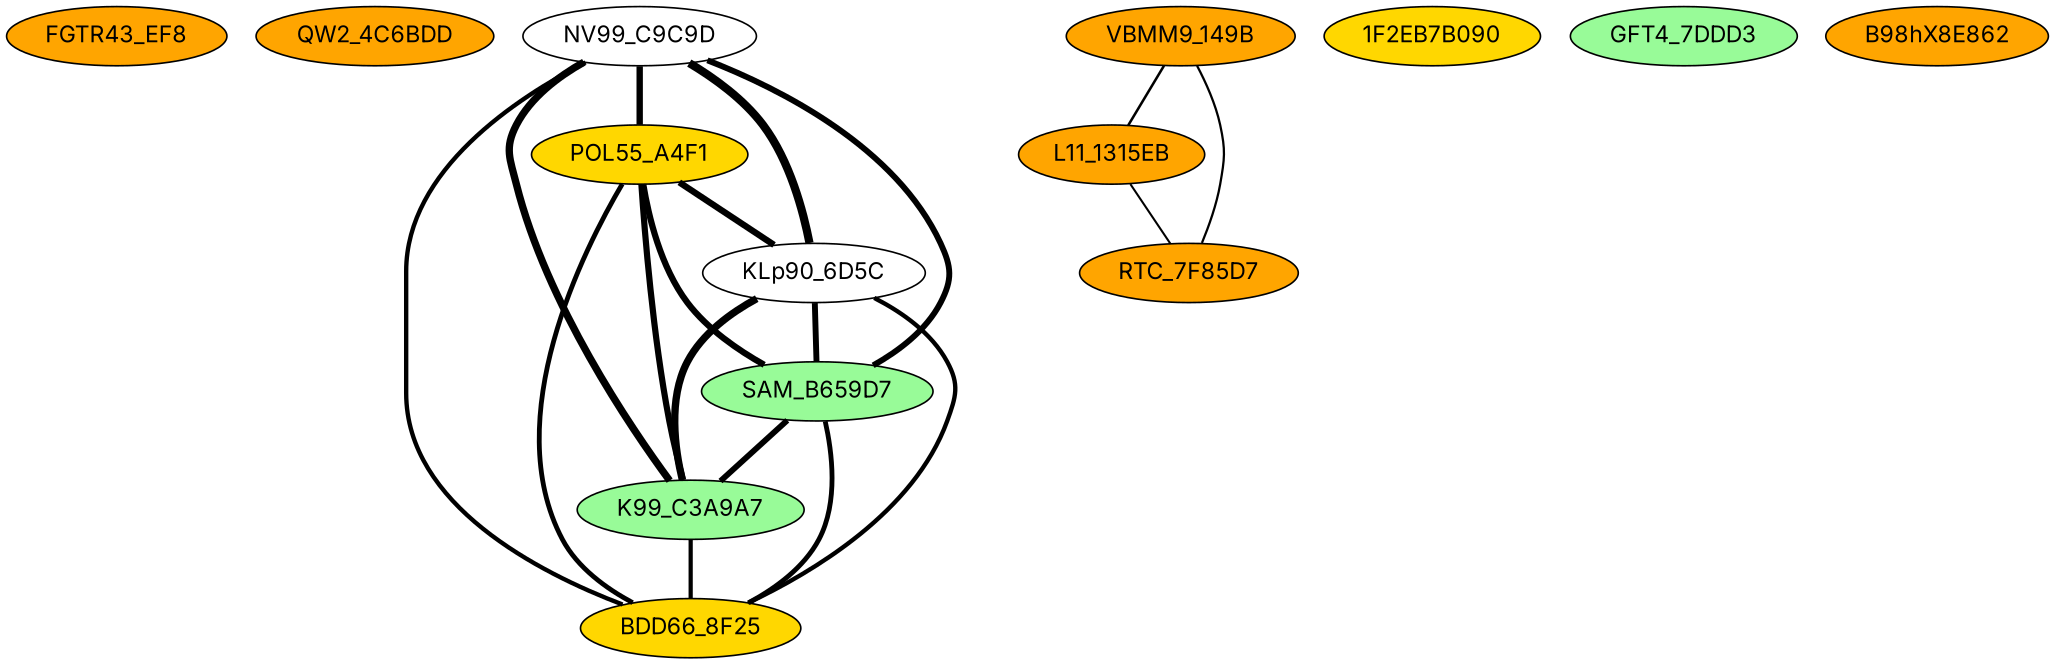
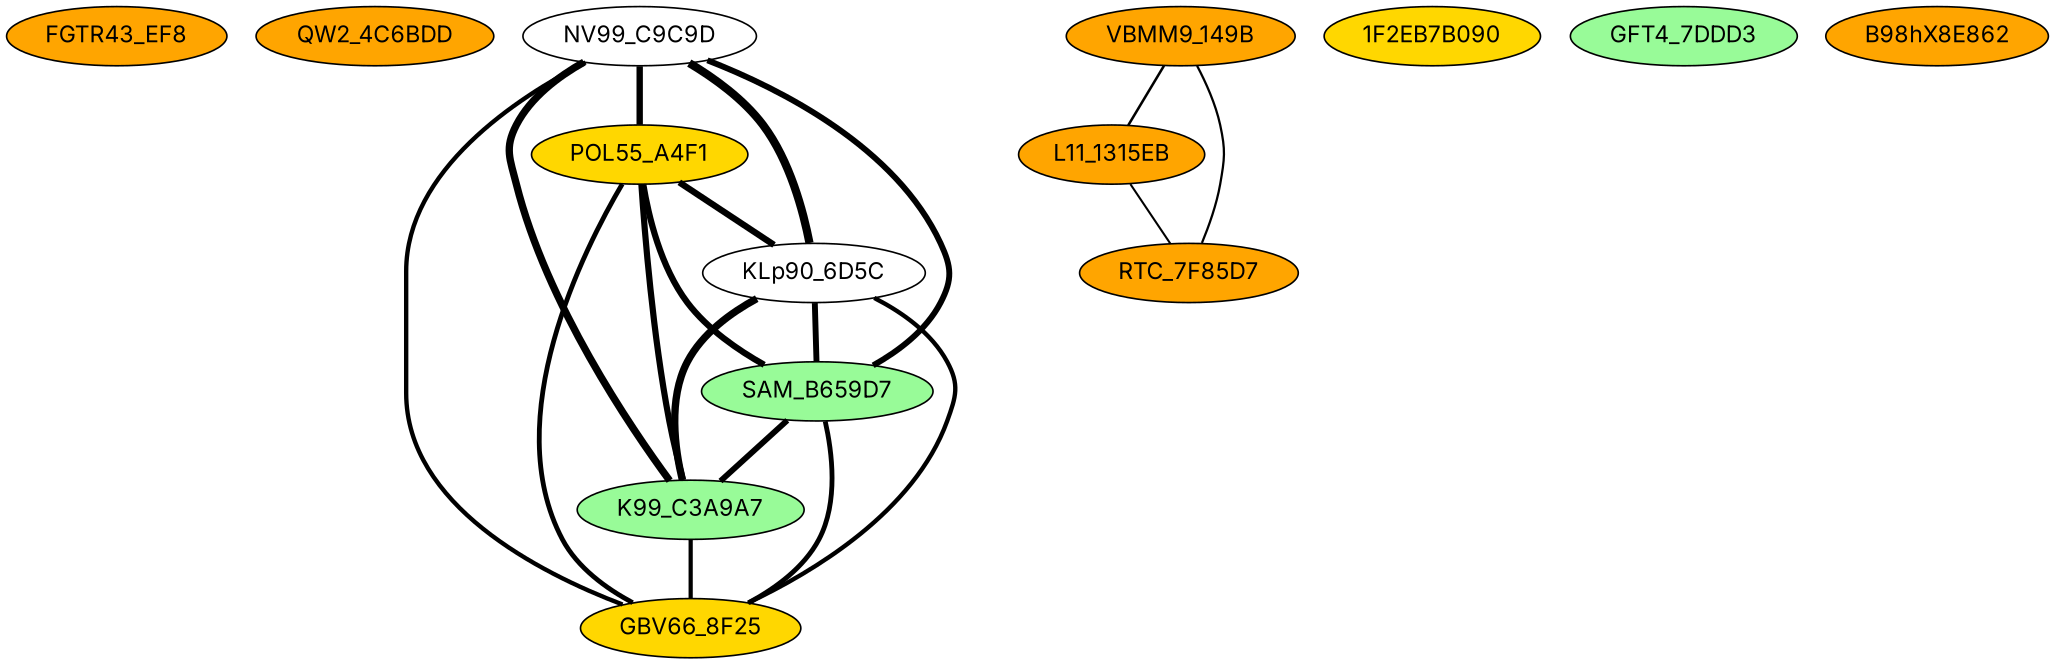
node "BDD66_8F25": label "BDD66_8F25" -> "GBV66_8F25"
